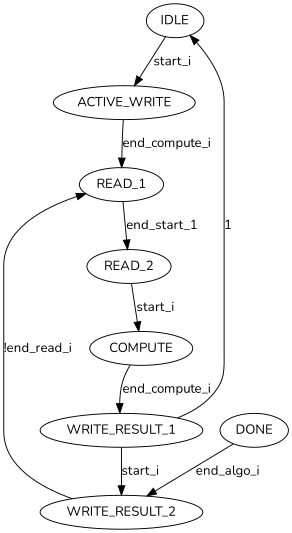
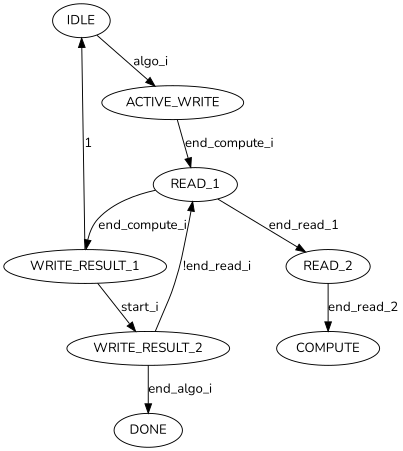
edge "IDLE" -> "ACTIVE_WRITE": label "start_i" -> "algo_i"
edge "READ_1" -> "READ_2": label "end_start_1" -> "end_read_1"
edge "READ_2" -> "COMPUTE": label "start_i" -> "end_read_2"
edge "COMPUTE" -> "WRITE_RESULT_1": now "READ_1" -> "WRITE_RESULT_1"
edge "DONE" -> "WRITE_RESULT_2": reversed
